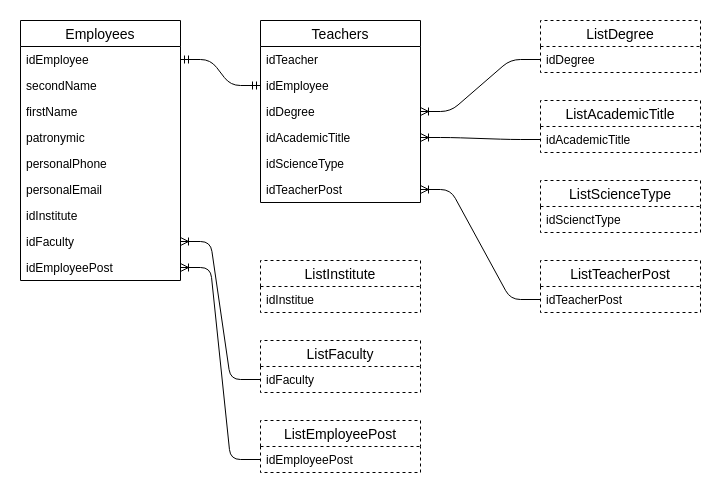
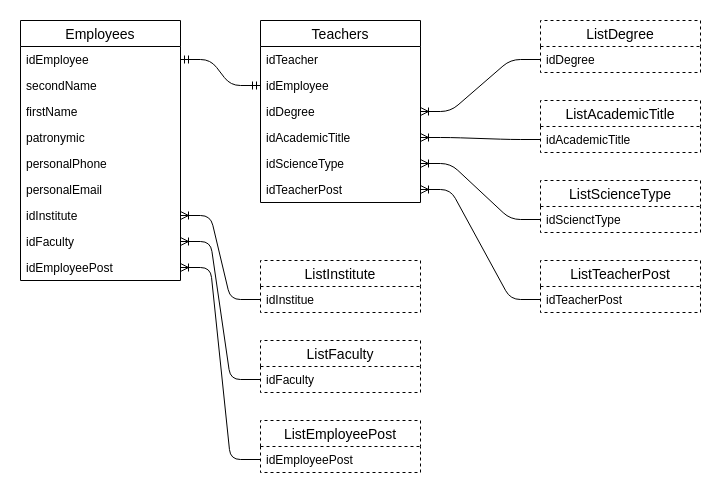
edge "idScienctType" -> "idScienceType": added
edge "idInstitue" -> "idInstitute": added
